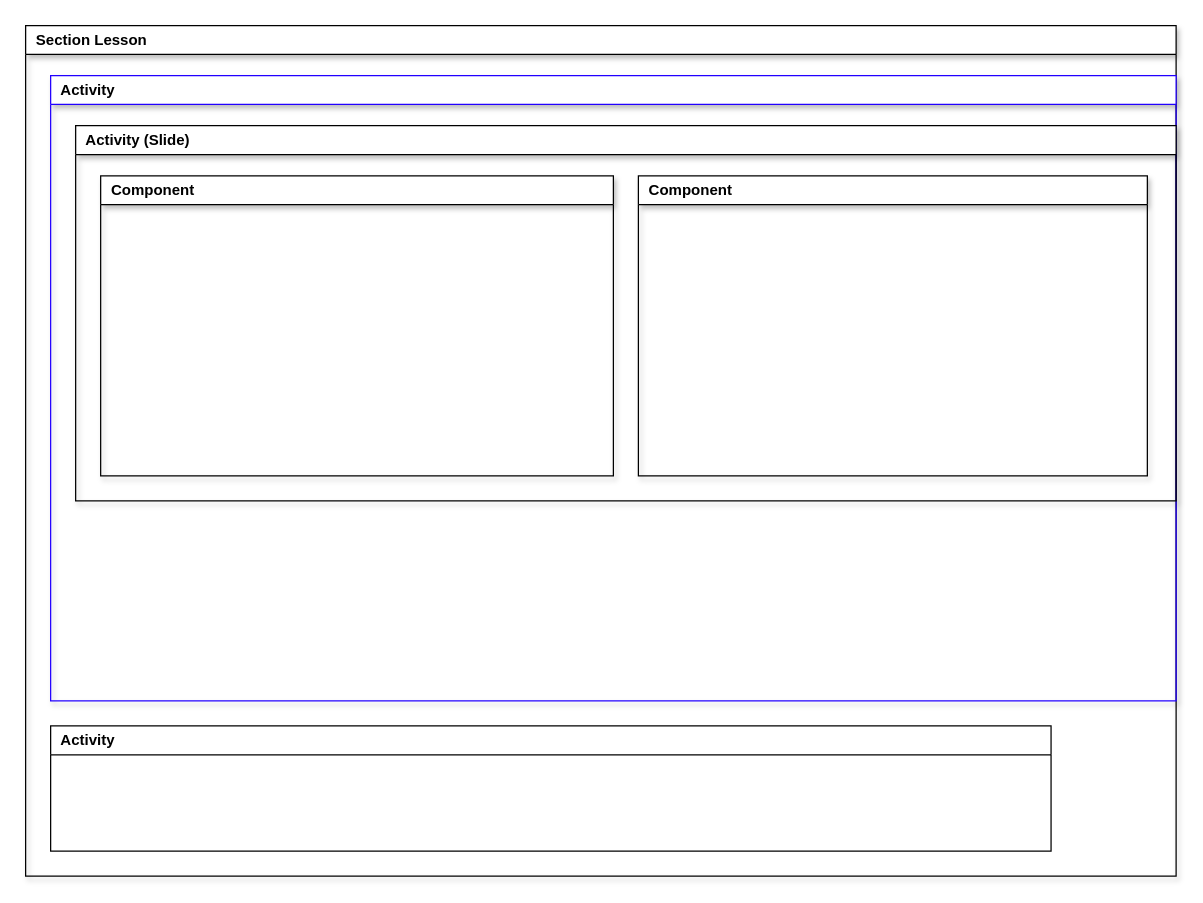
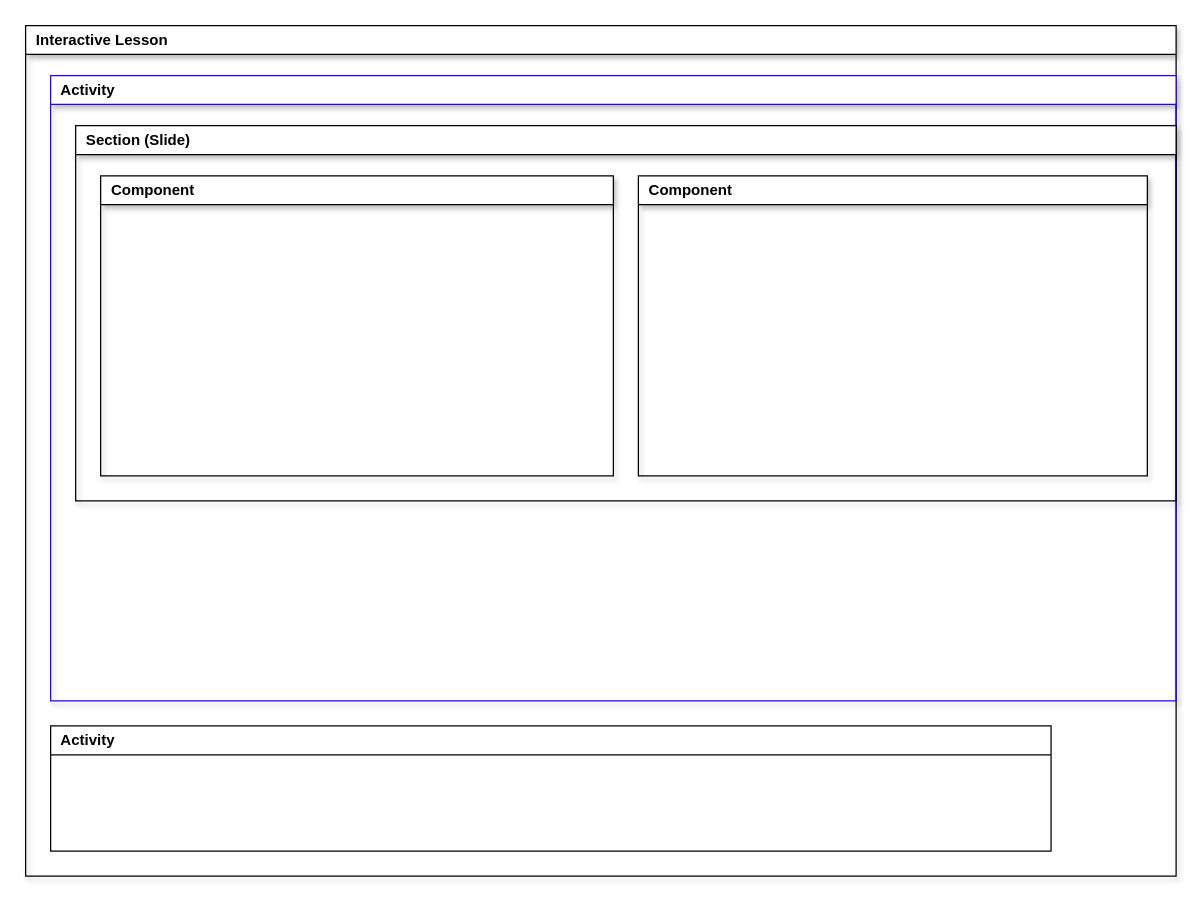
node "Section Lesson": label "Section Lesson" -> "Interactive Lesson"
node "Activity (Slide)": label "Activity (Slide)" -> "Section (Slide)"
